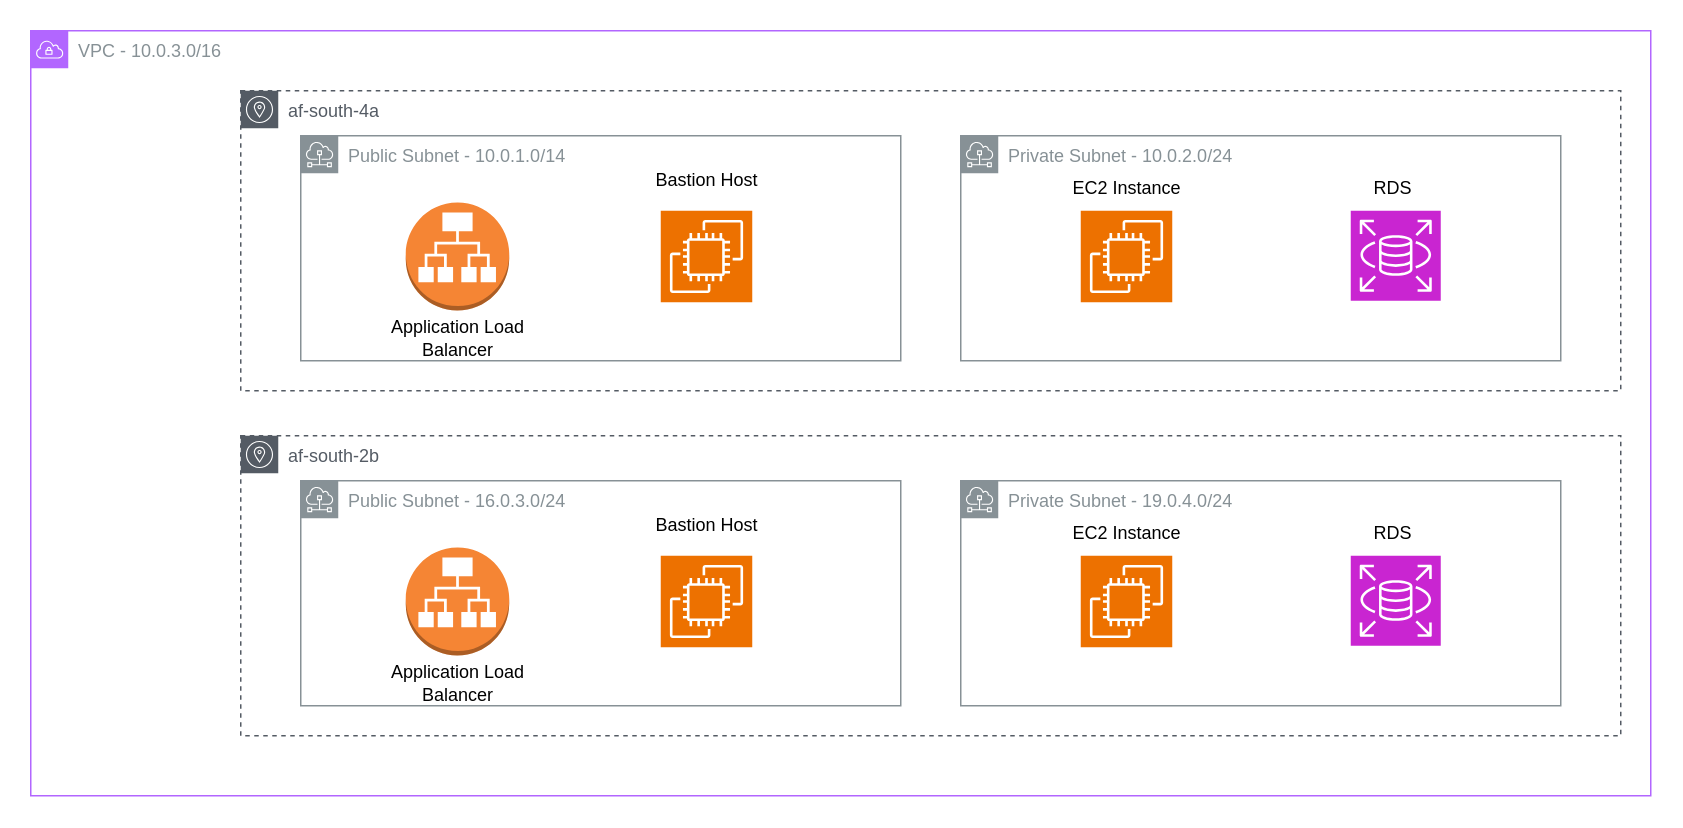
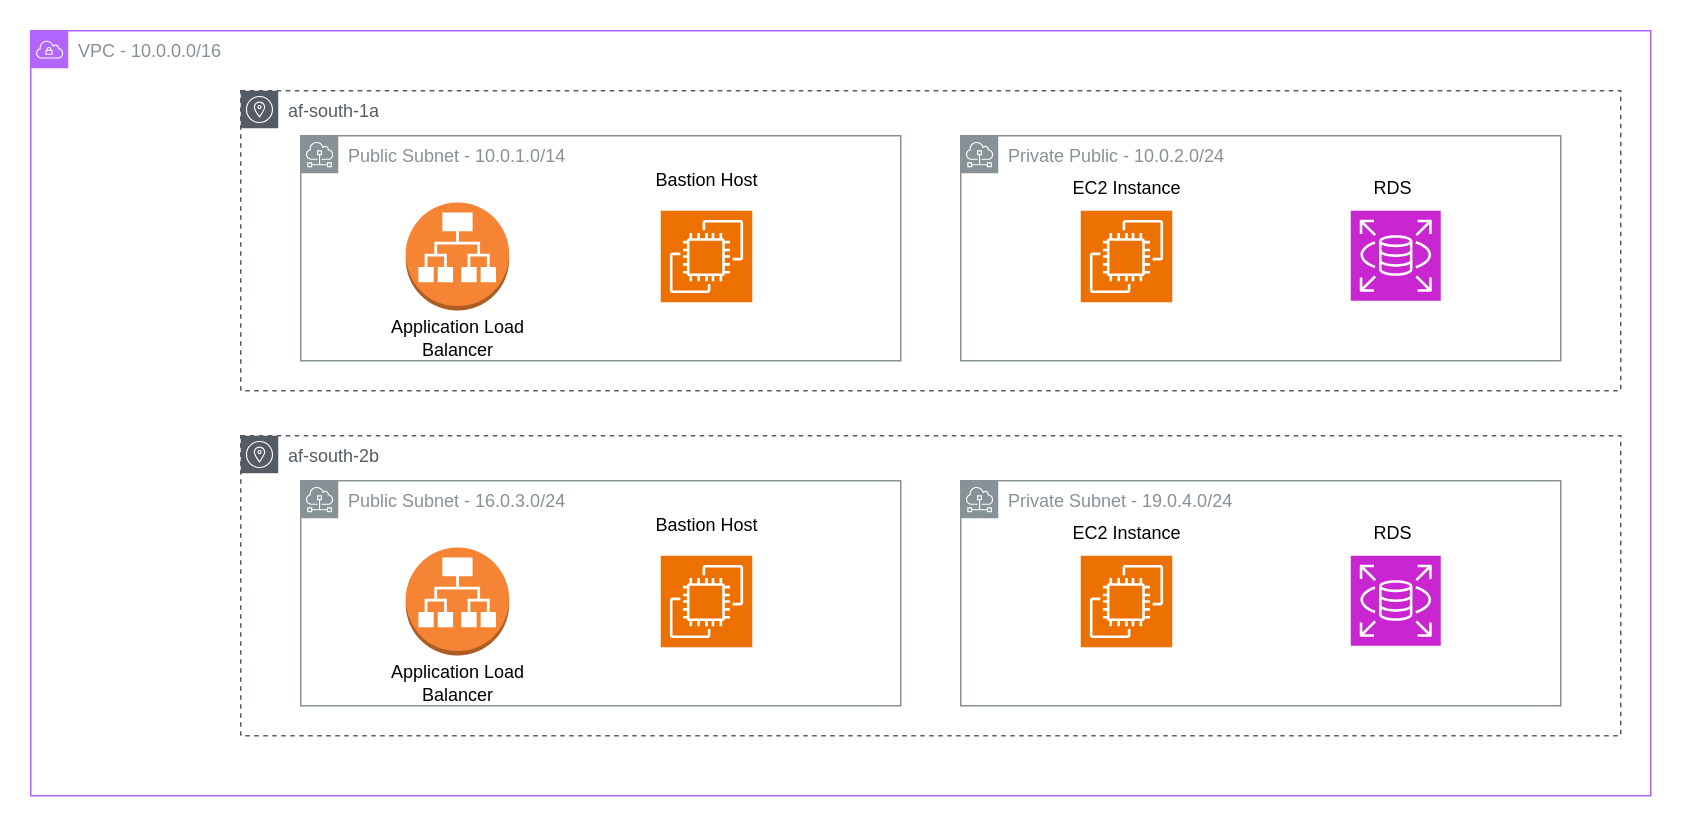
node "VPC - 10.0.3.0/16": label "VPC - 10.0.3.0/16" -> "VPC - 10.0.0.0/16"
node "af-south-4a": label "af-south-4a" -> "af-south-1a"
node "Private Subnet - 10.0.2.0/24": label "Private Subnet - 10.0.2.0/24" -> "Private Public - 10.0.2.0/24"
